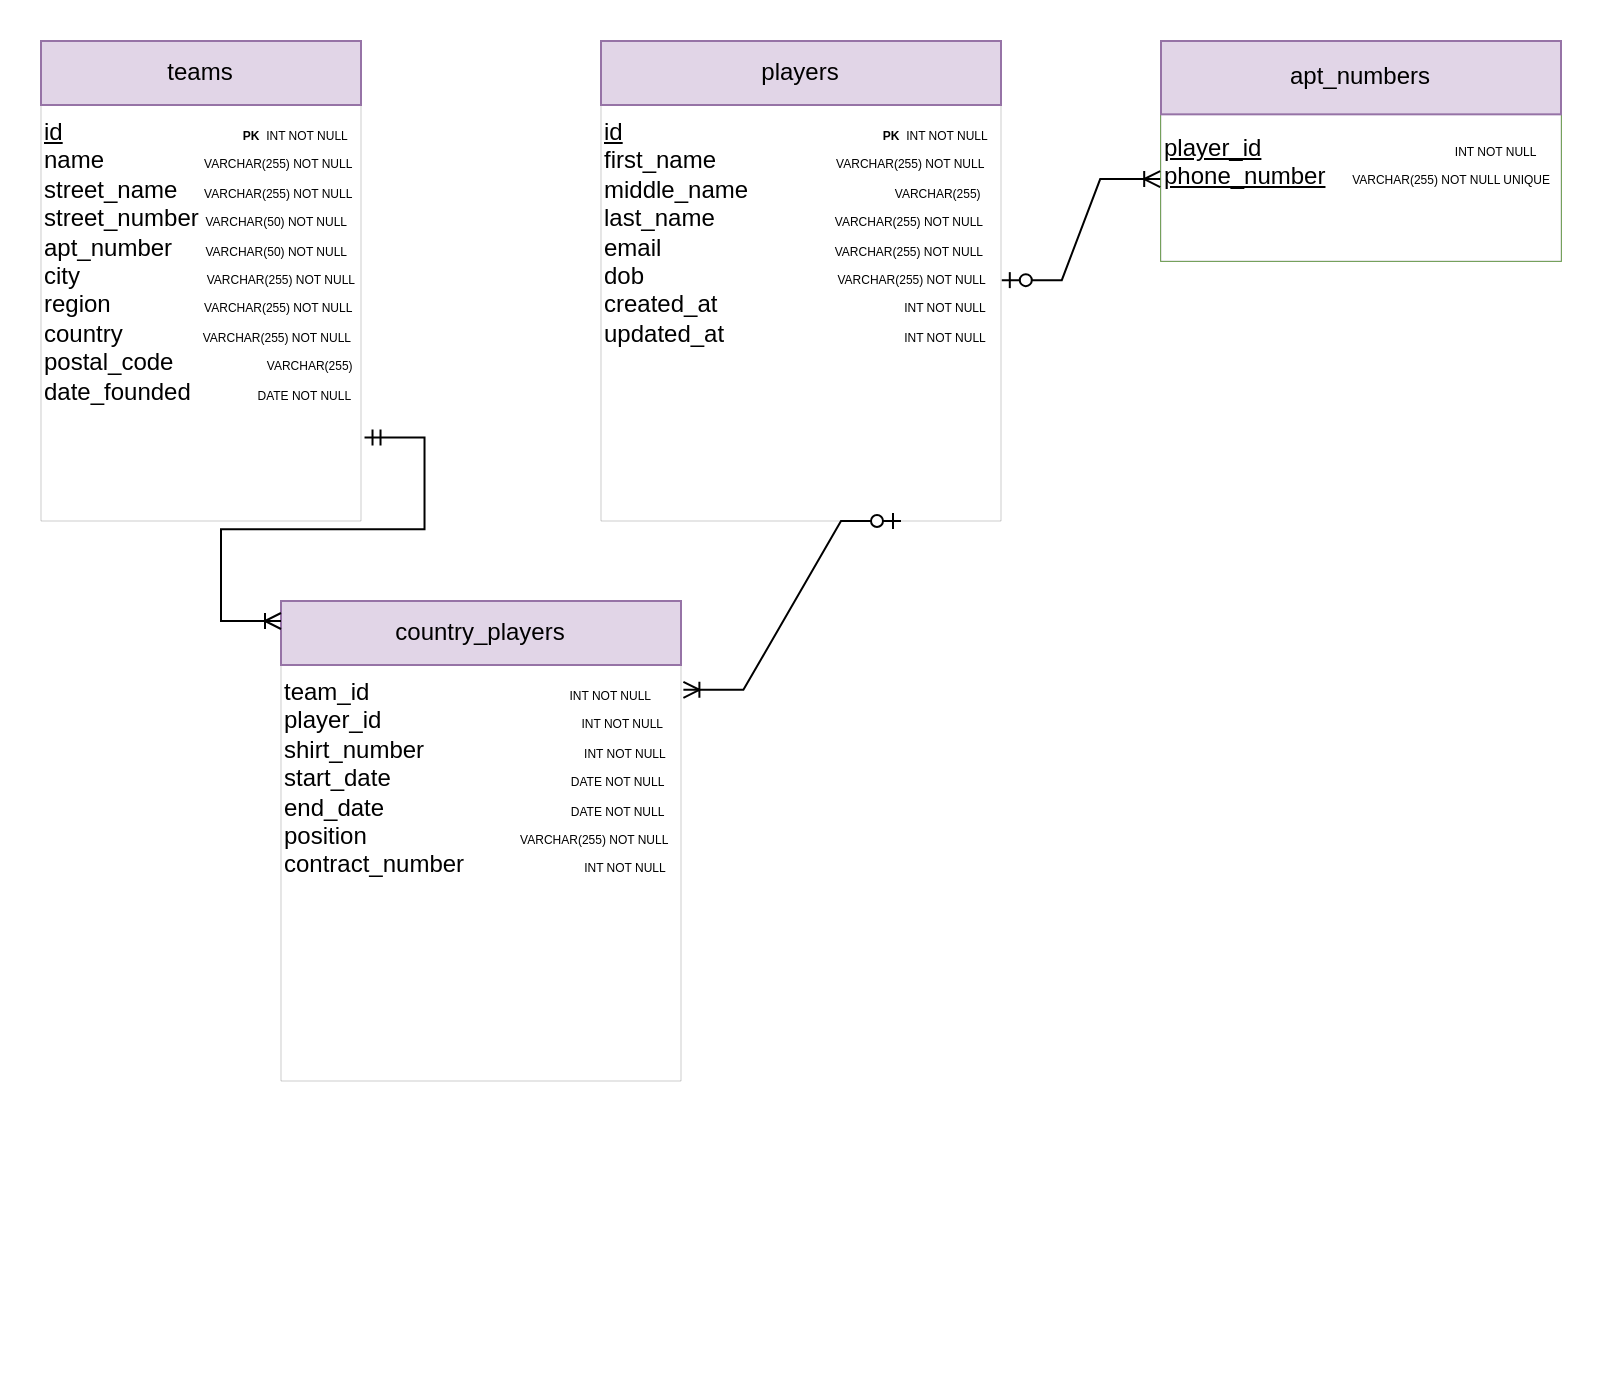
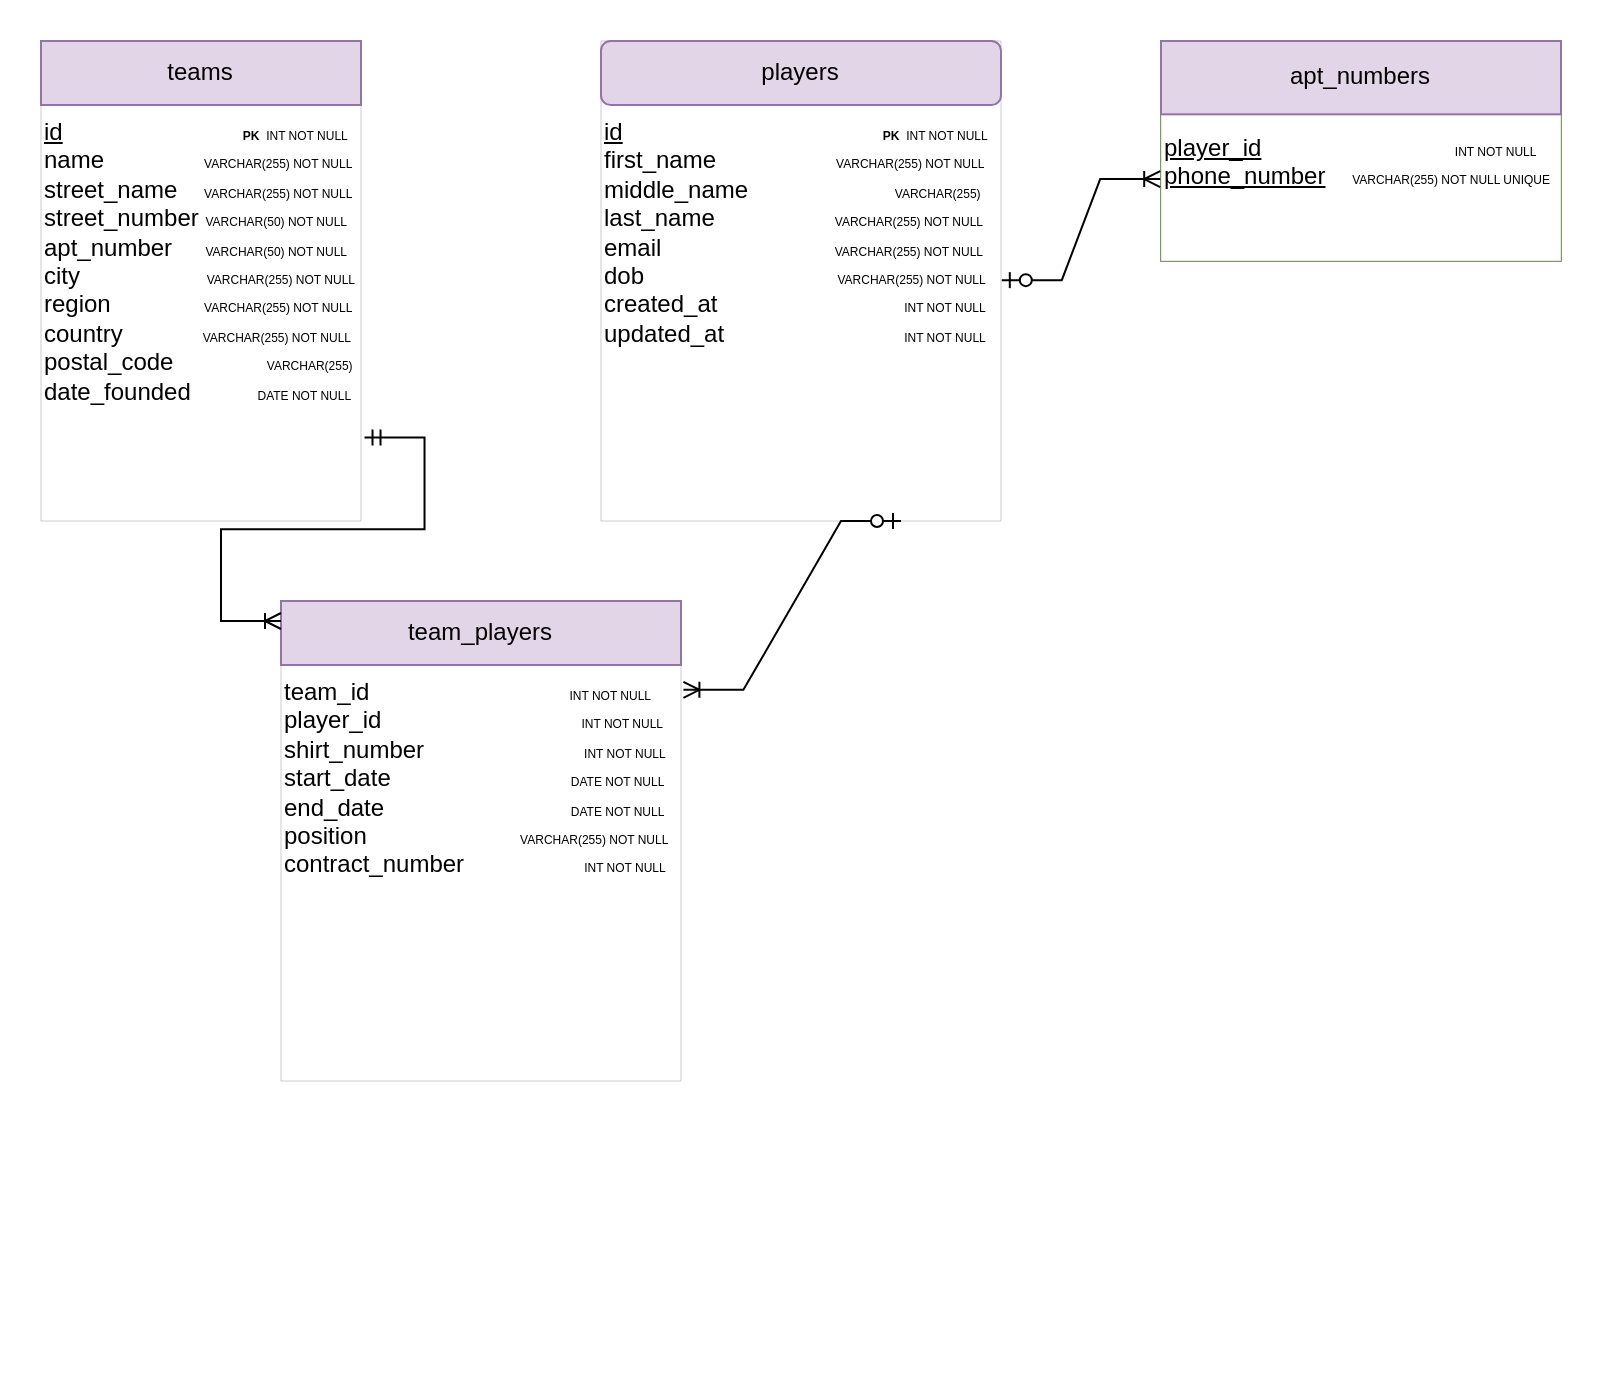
node "players": shape rectangle -> rounded rectangle
node "country_players": label "country_players" -> "team_players"
